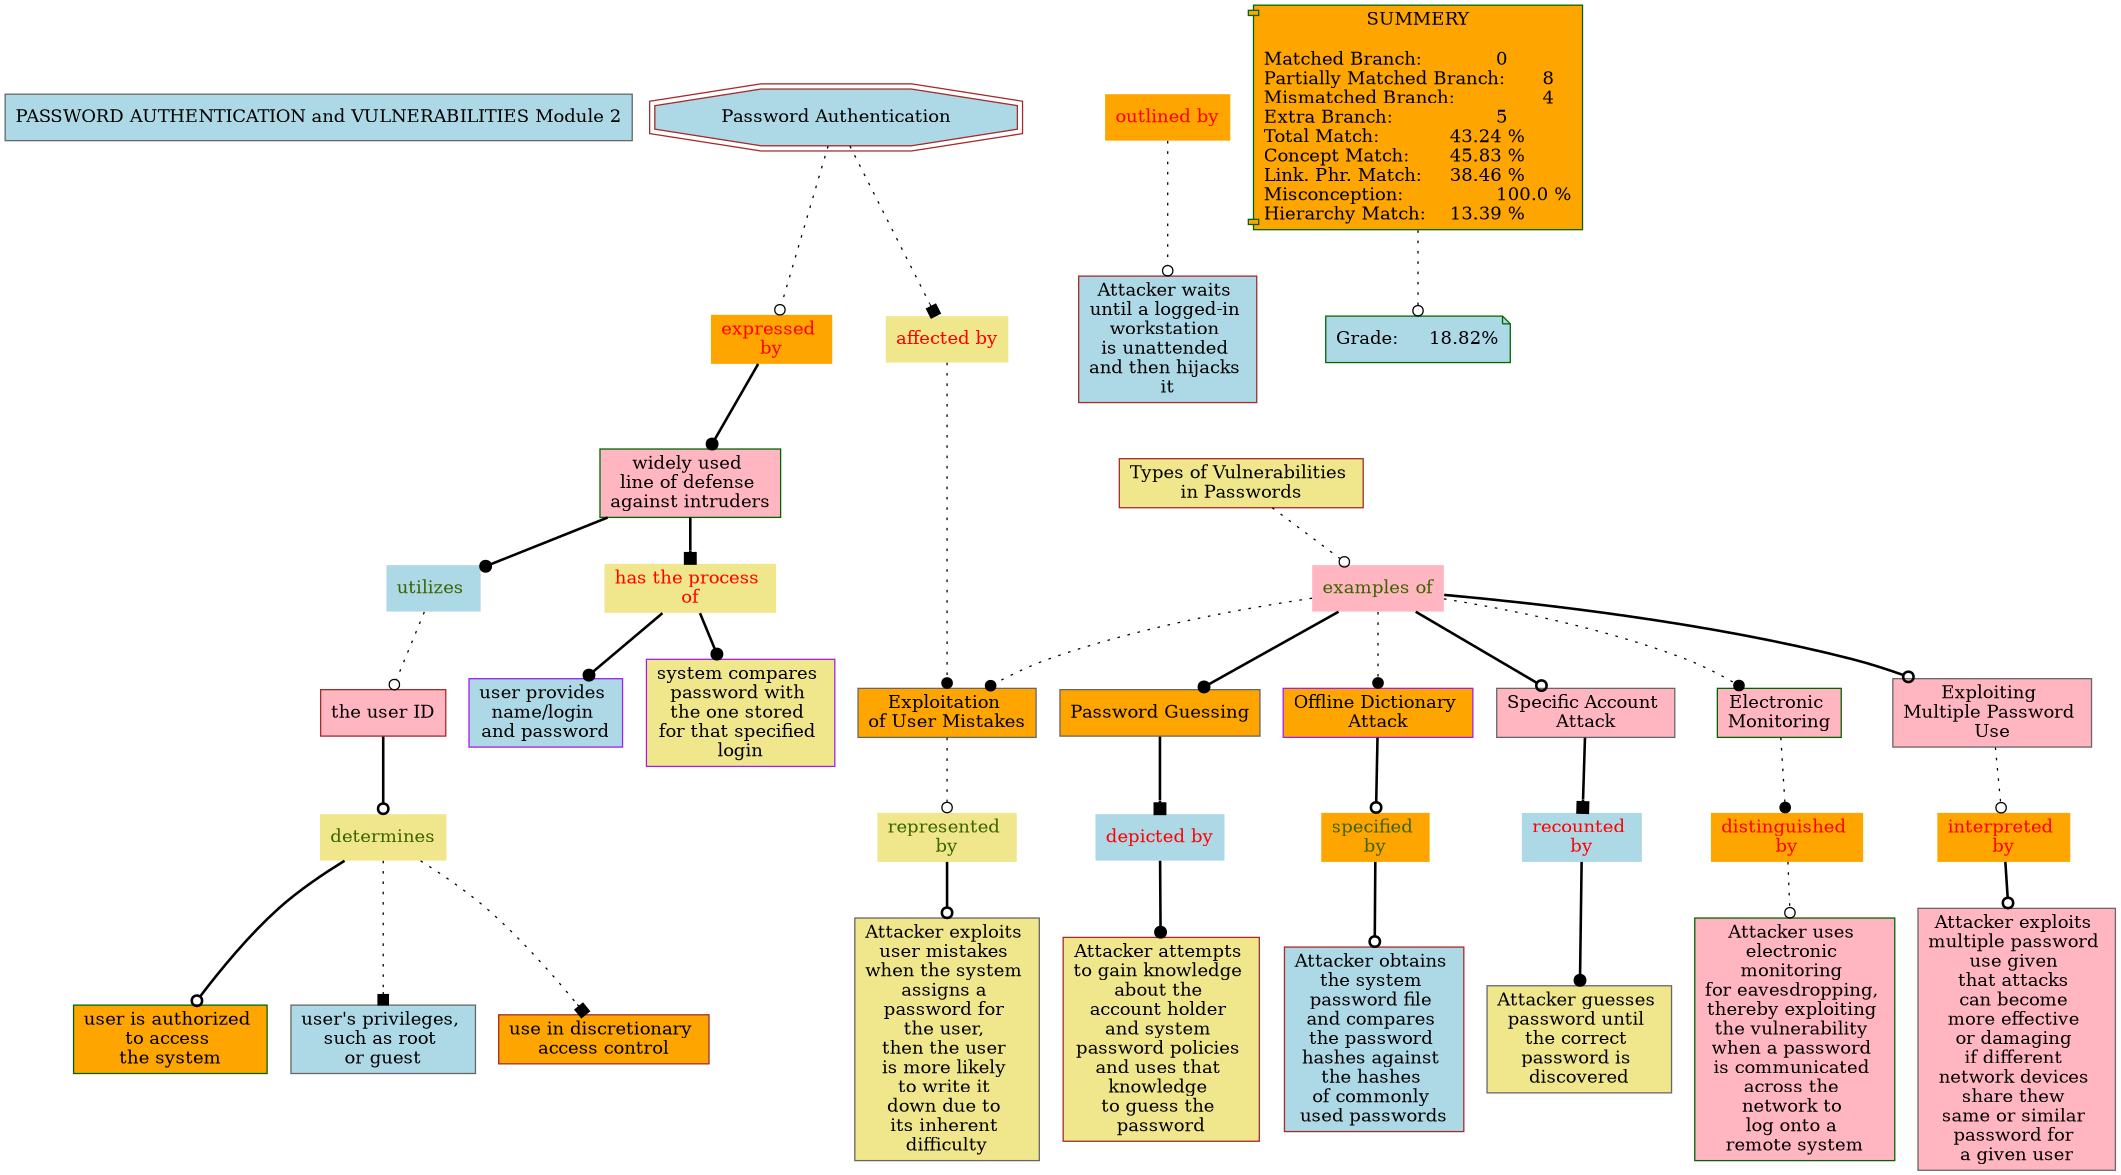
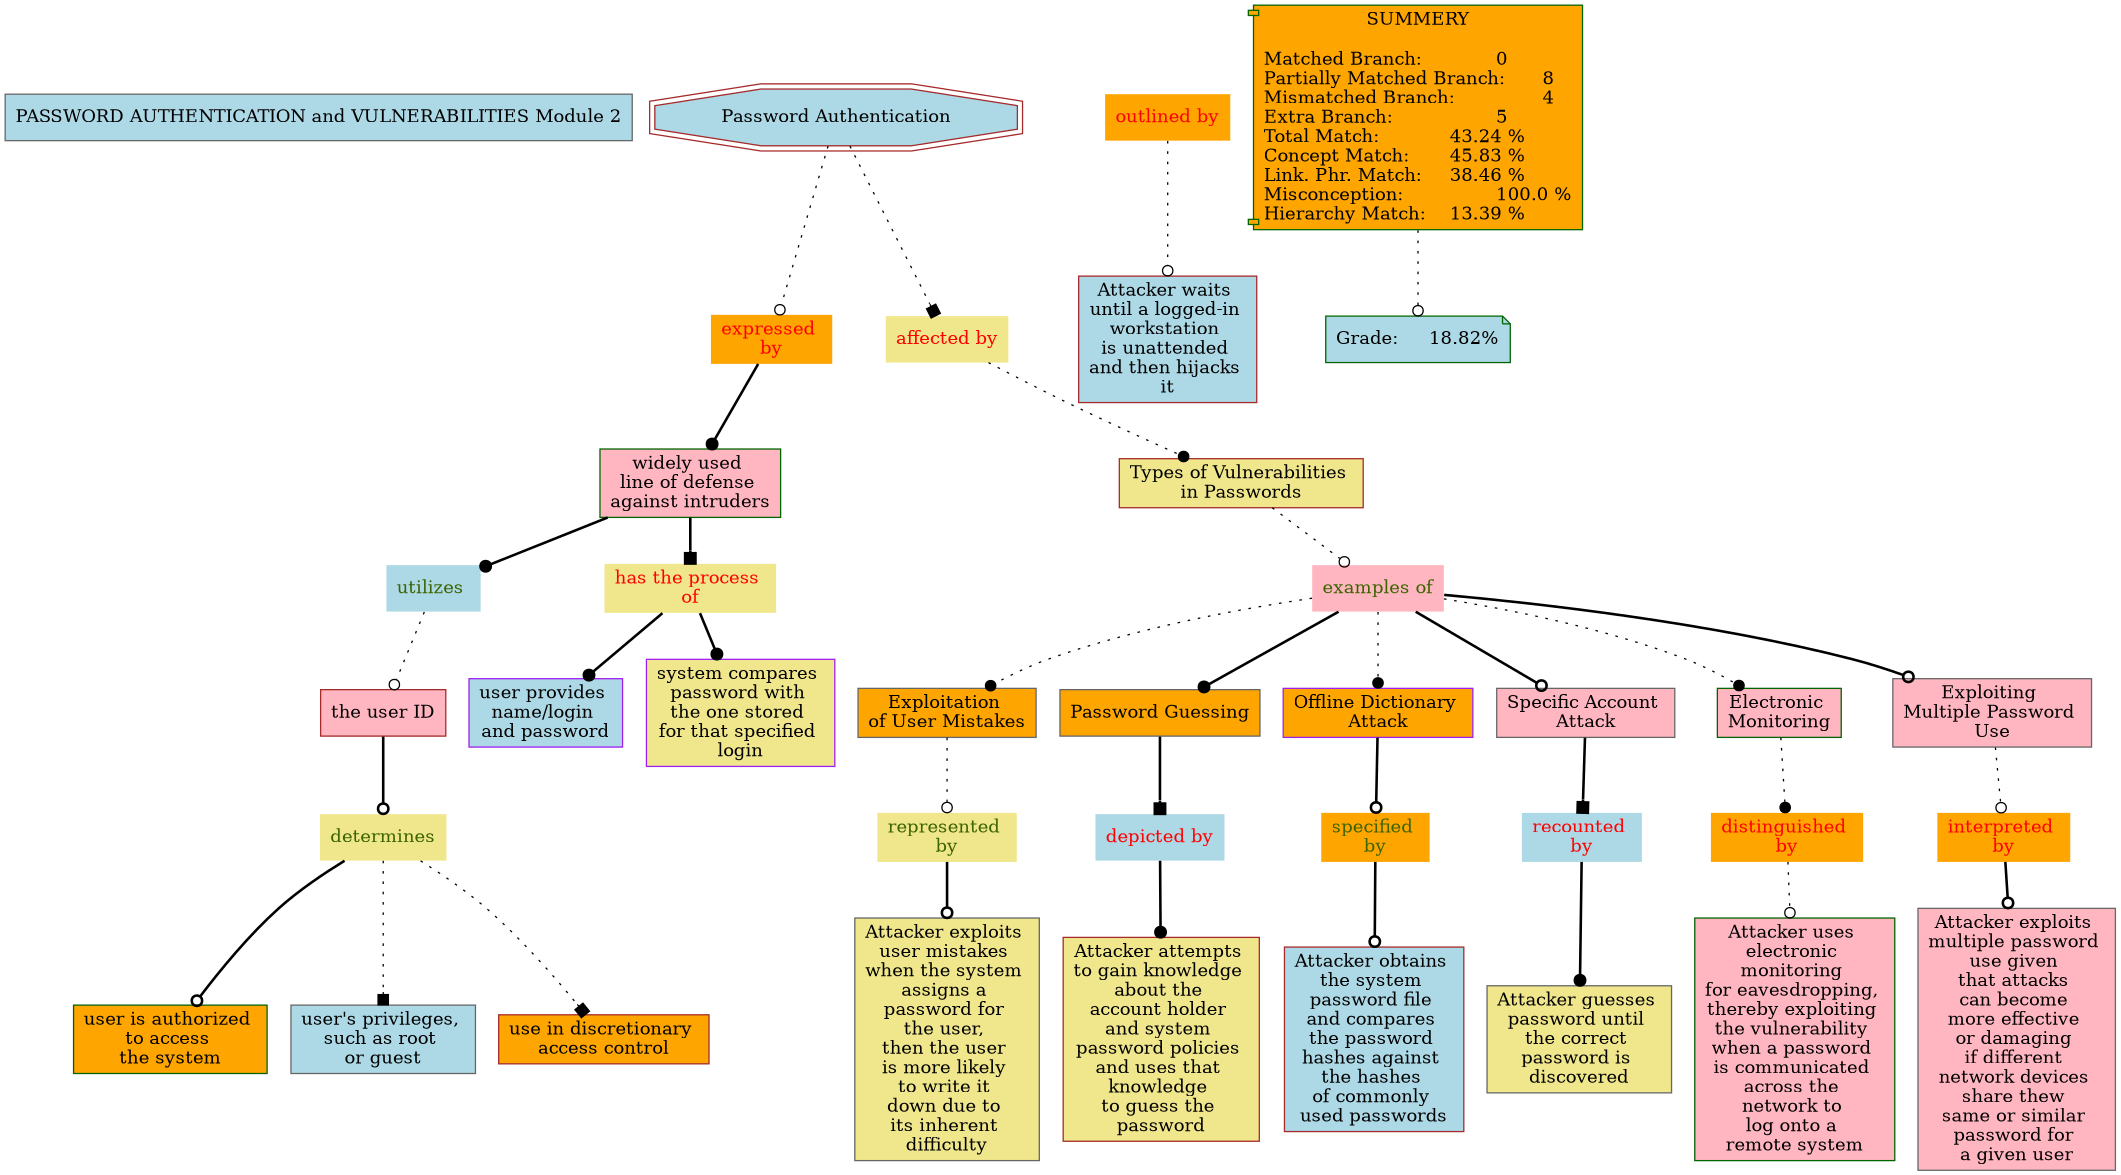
edge "affected by" -> "Exploitation of User Mistakes": now "affected by" -> "Types of Vulnerabilities in Passwords"
